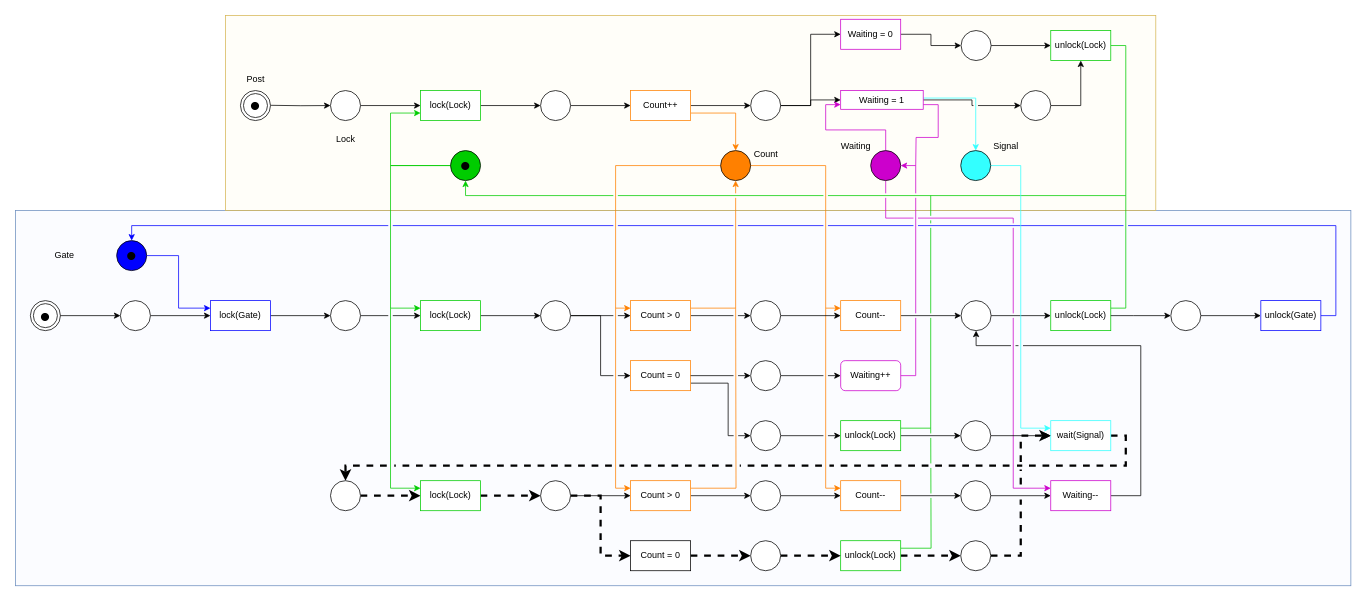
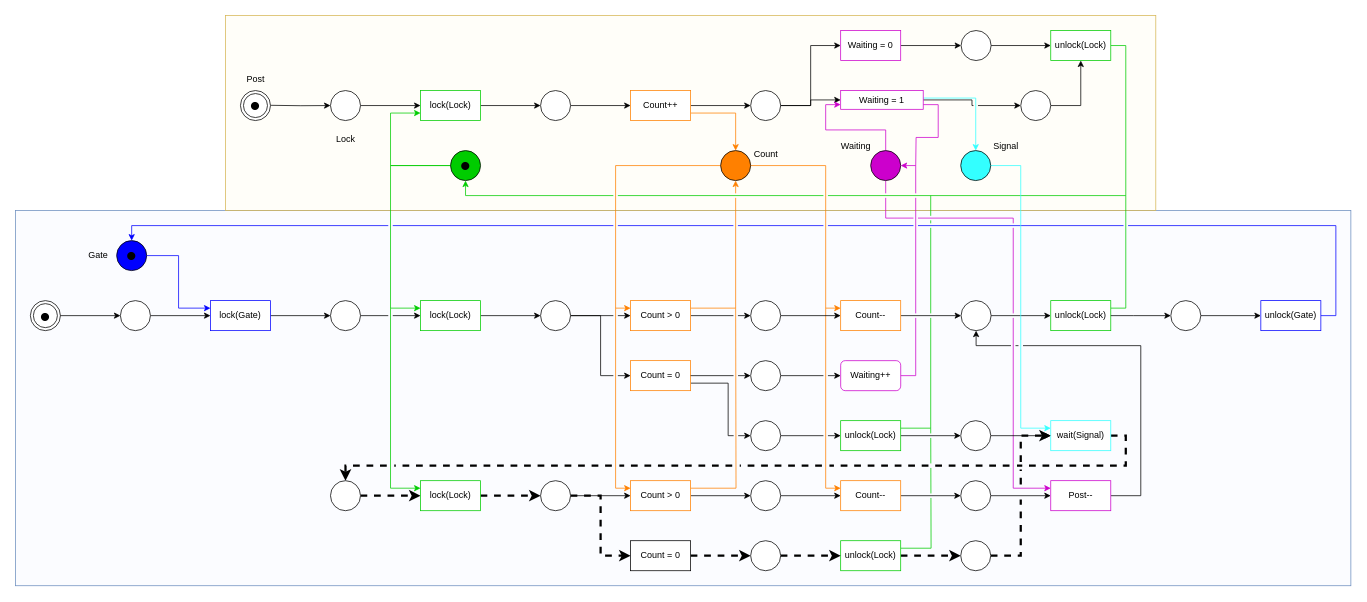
node "Waiting = 0": moved (870, 34) -> (870, 45)
node "Gate": moved (64, 255) -> (98, 255)
node "Waiting--": label "Waiting--" -> "Post--"
